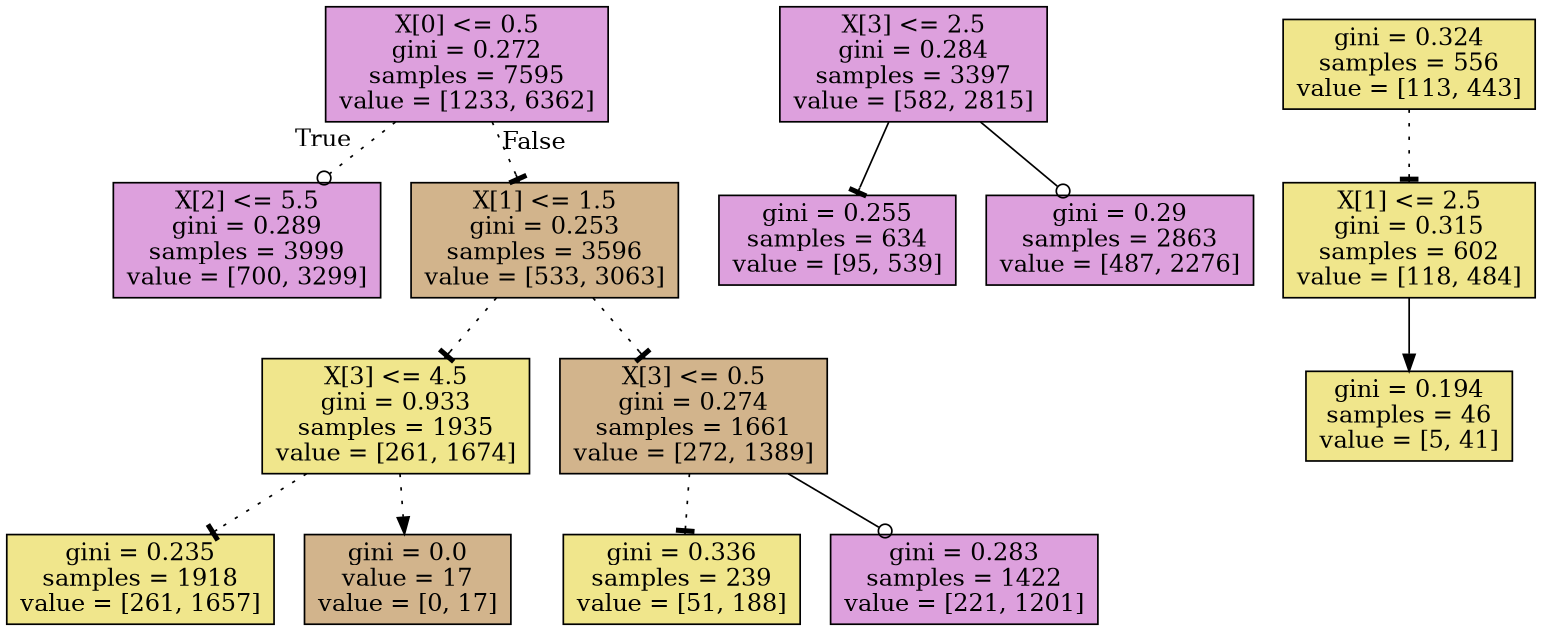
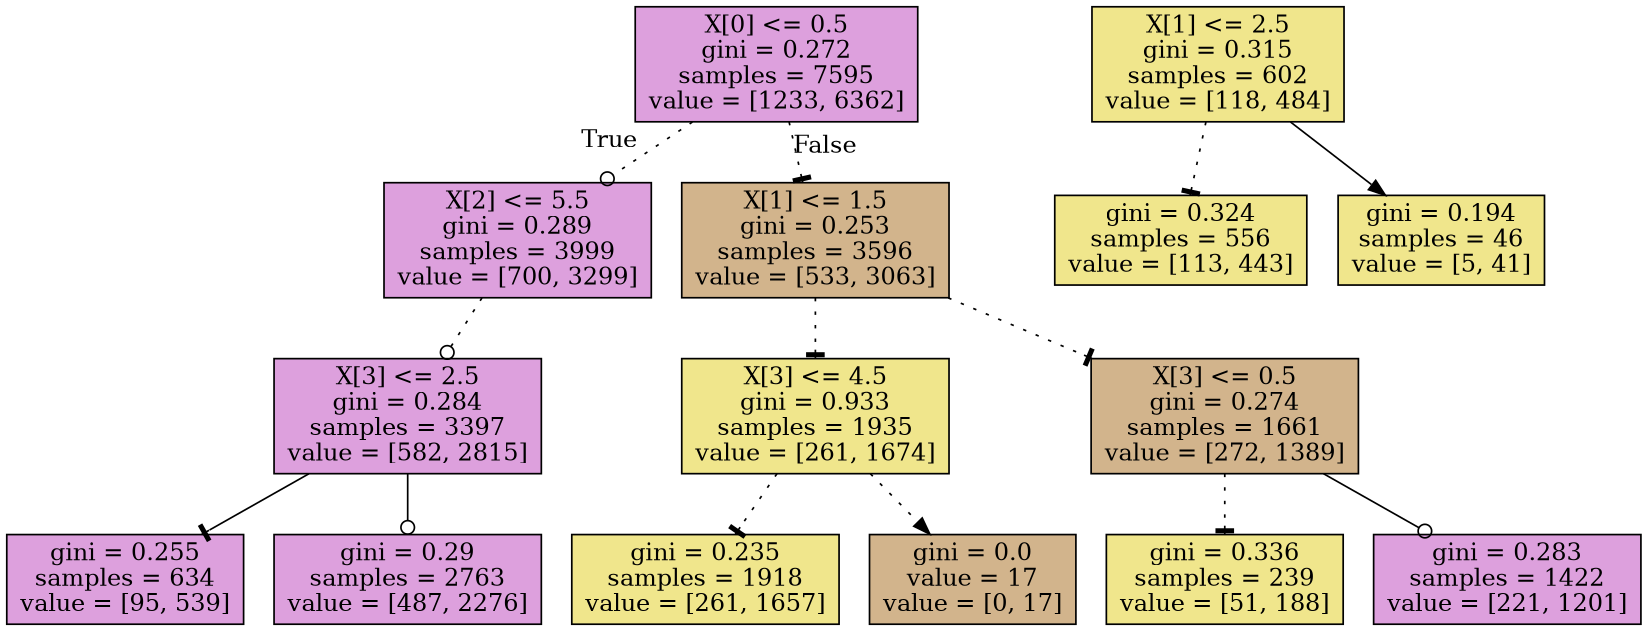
edge "gini = 0.324 samples = 556 value = [113, 443]" -> "X[1] <= 2.5 gini = 0.315 samples = 602 value = [118, 484]": reversed
node "gini = 0.29 samples = 2863 value = [487, 2276]": label "gini = 0.29 samples = 2863 value = [487, 2276]" -> "gini = 0.29 samples = 2763 value = [487, 2276]"
edge "X[2] <= 5.5 gini = 0.289 samples = 3999 value = [700, 3299]" -> "X[3] <= 2.5 gini = 0.284 samples = 3397 value = [582, 2815]": added
